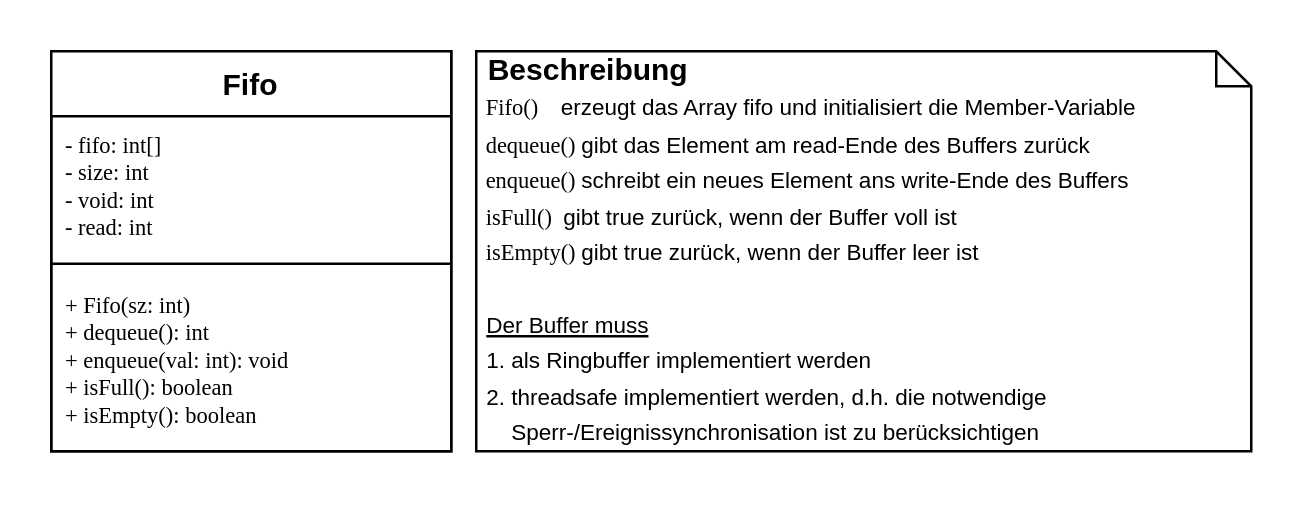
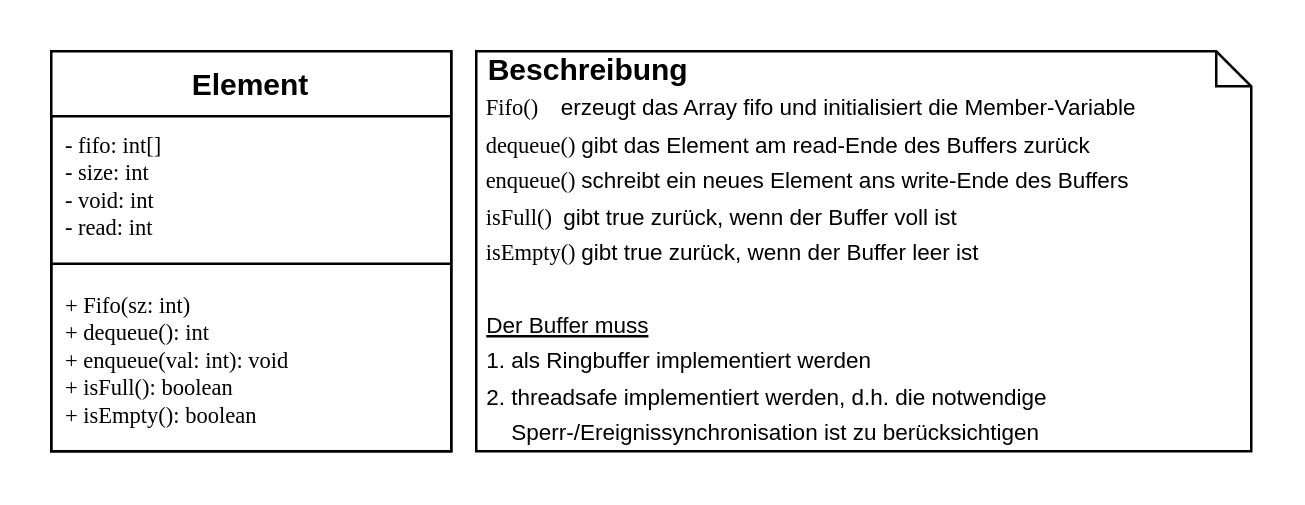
node "Fifo": label "Fifo" -> "Element"
